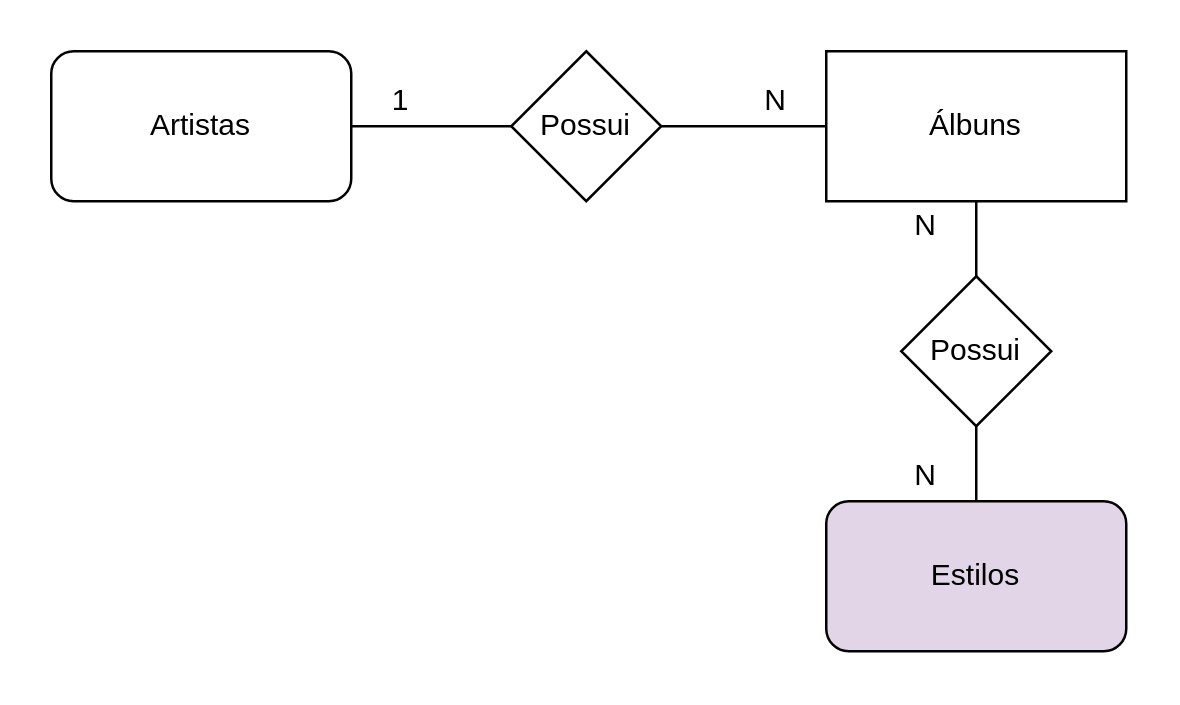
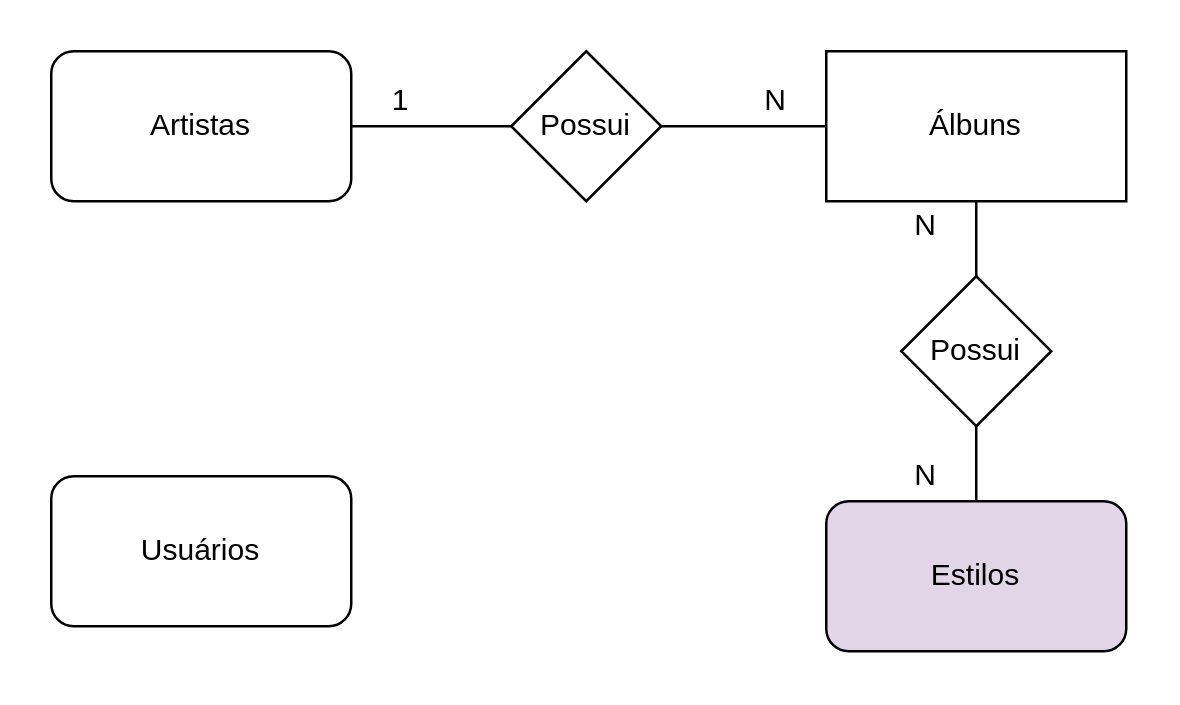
node "Usuários": added
